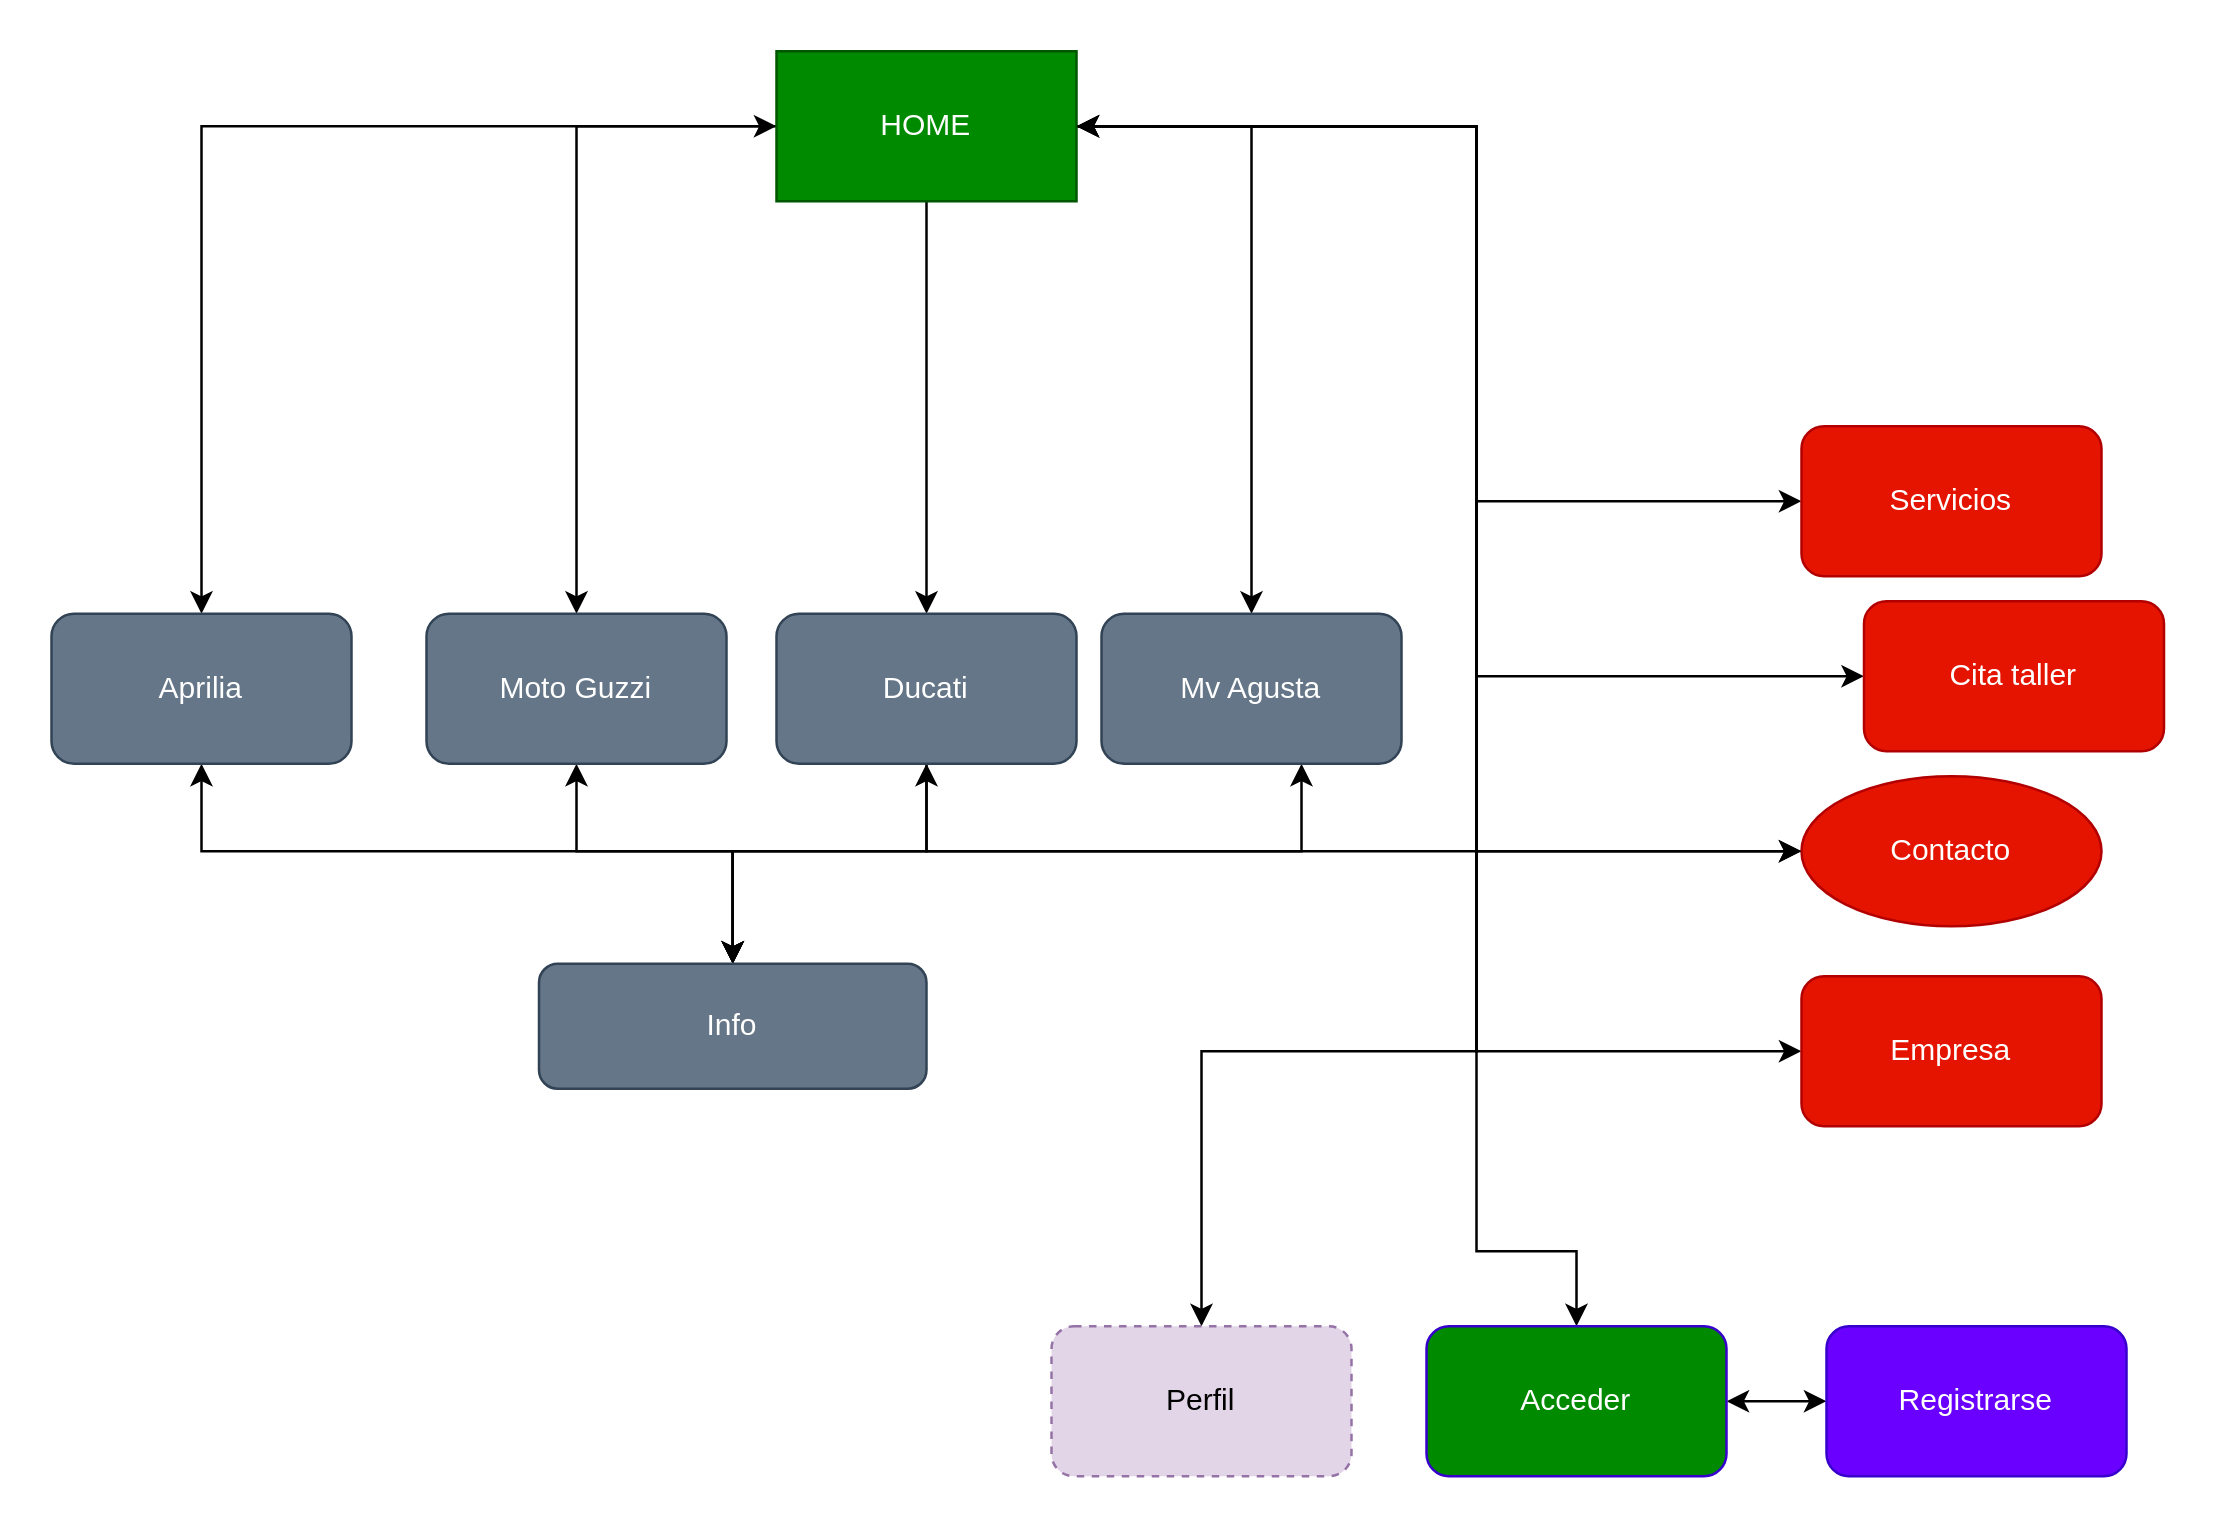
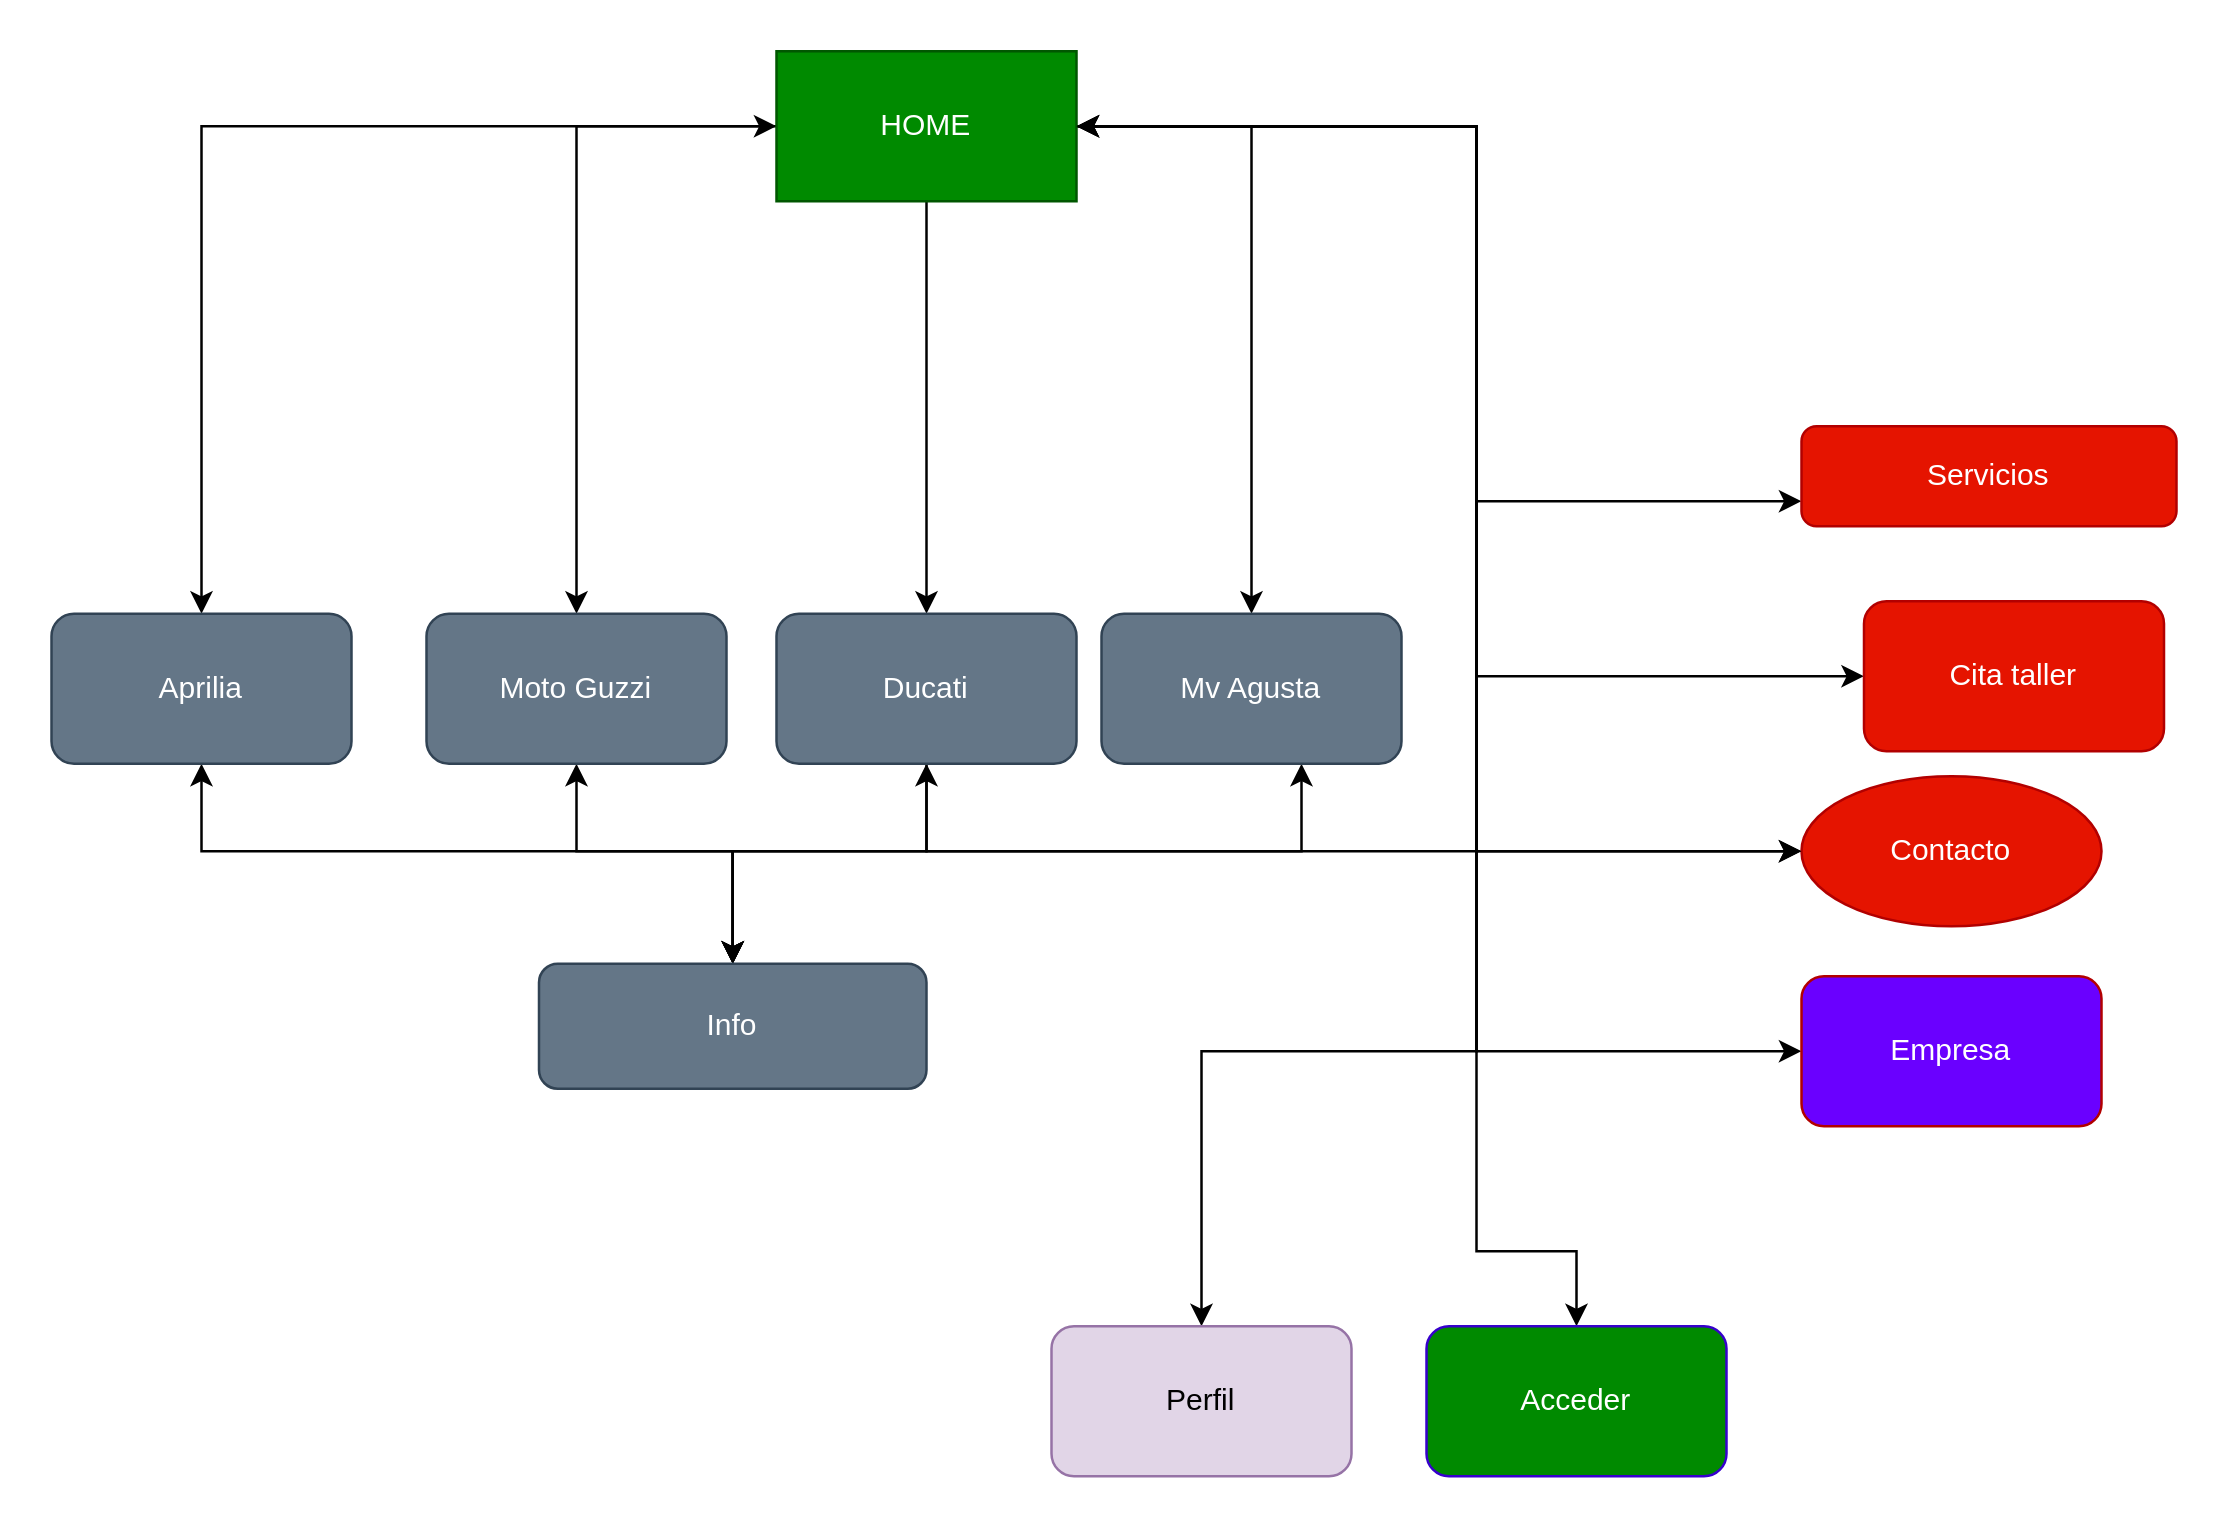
node "Servicios": size 300x150 -> 375x100
node "Empresa": fillcolor #e51400 -> #6a00ff
node "Perfil": style dashed -> solid
edge "Acceder" -- "Registrarse": removed
node "Registrarse": removed
